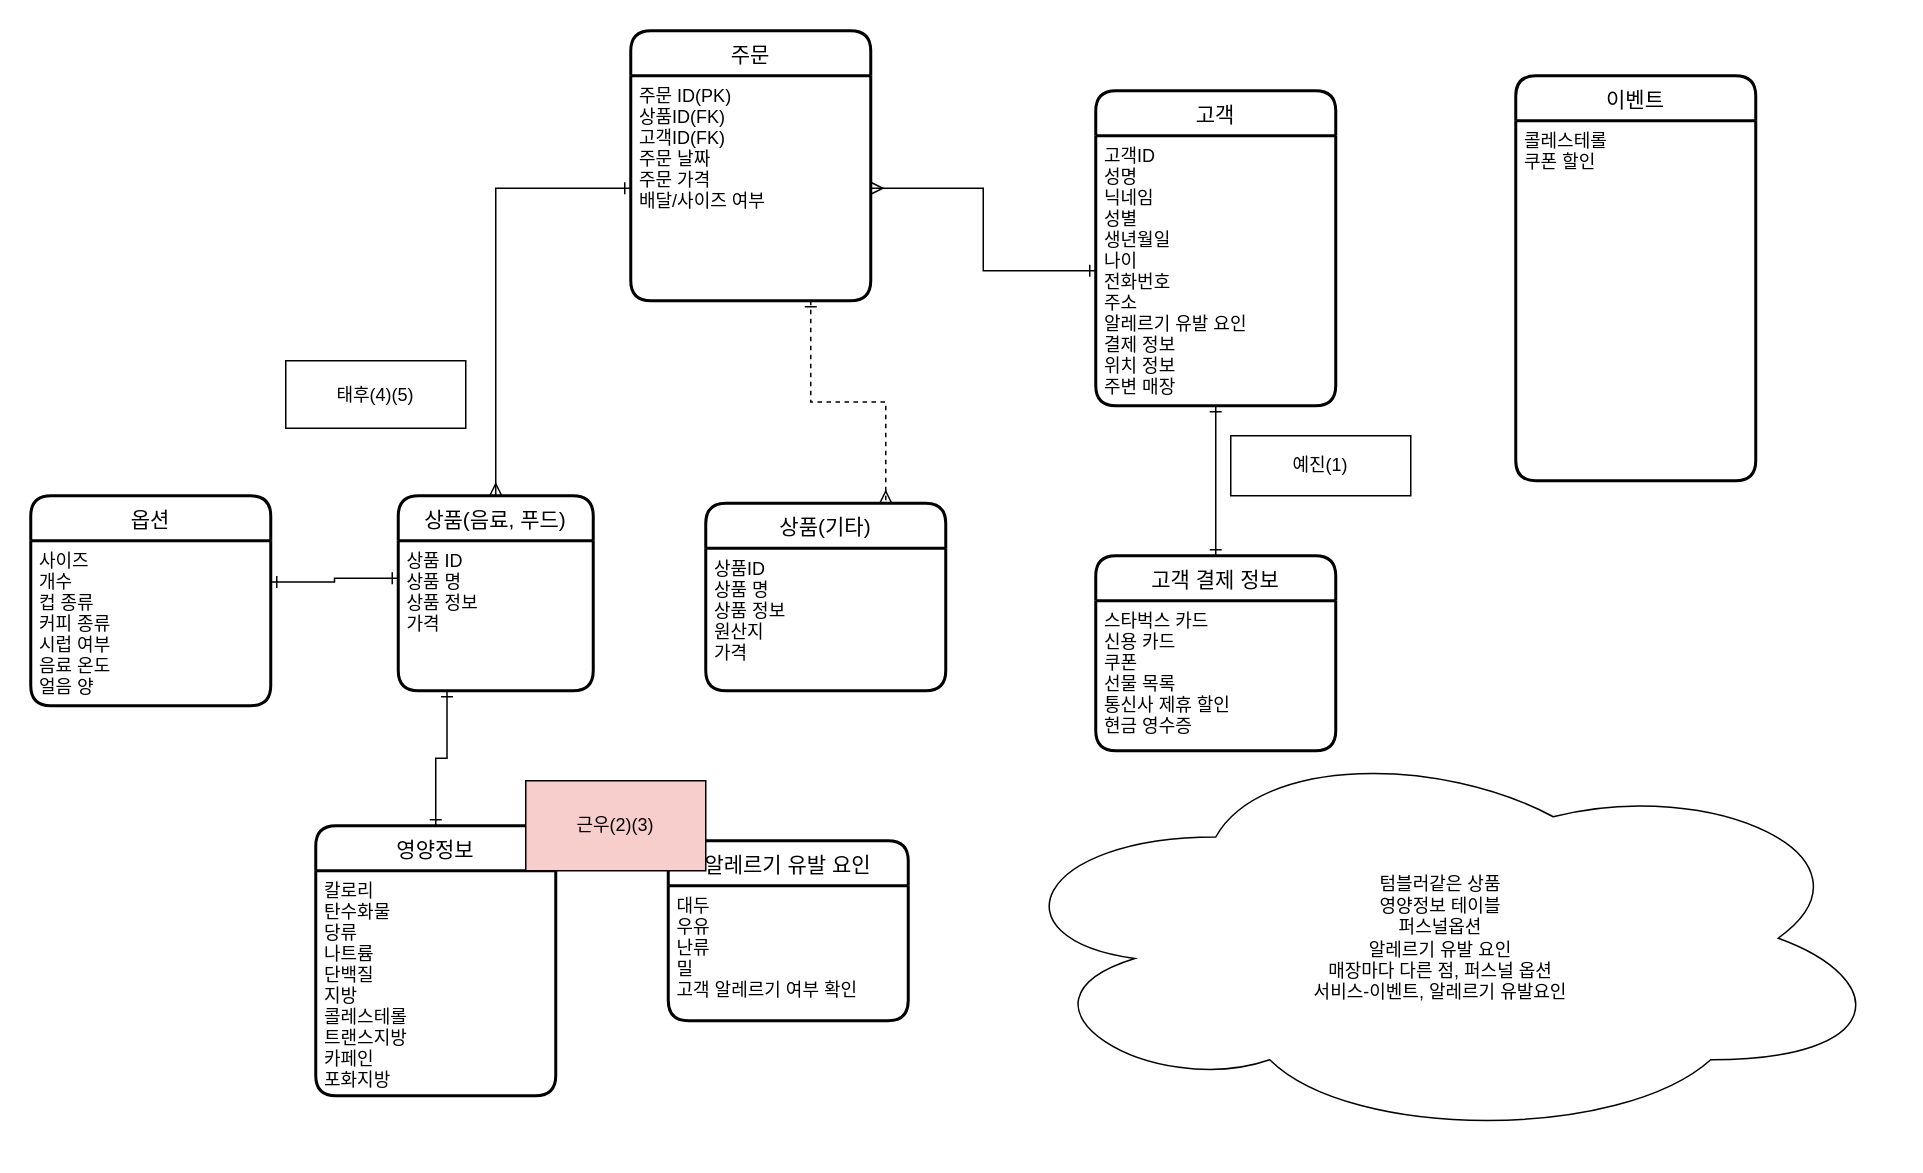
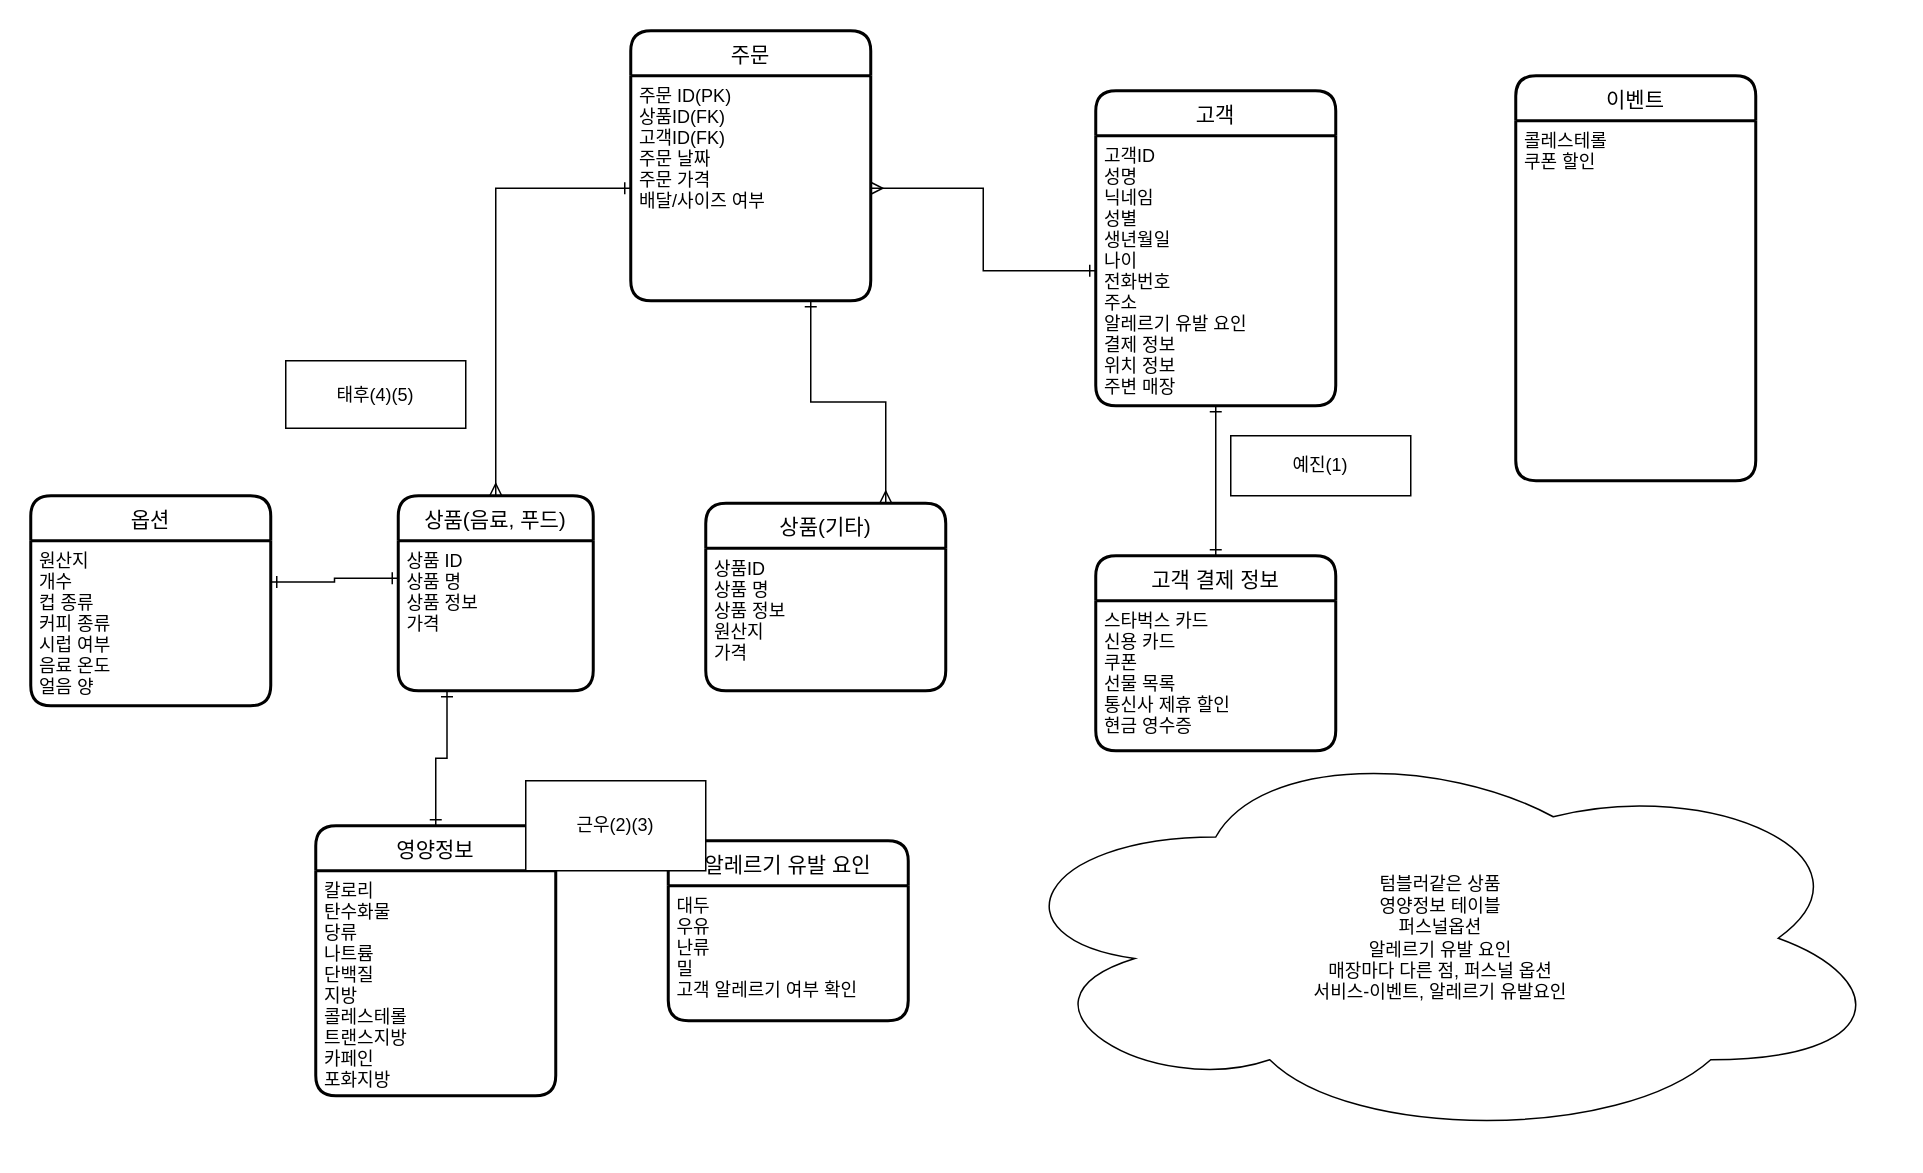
edge "주문" -- "상품(기타)": style dashed -> solid
node "사이즈 개수 컵 종류 커피 종류 시럽 여부 음료 온도 얼음 양": label "사이즈 개수 컵 종류 커피 종류 시럽 여부 음료 온도 얼음 양" -> "원산지 개수 컵 종류 커피 종류 시럽 여부 음료 온도 얼음 양"
node "근우(2)(3)": fillcolor #f8cecc -> #ffffff
